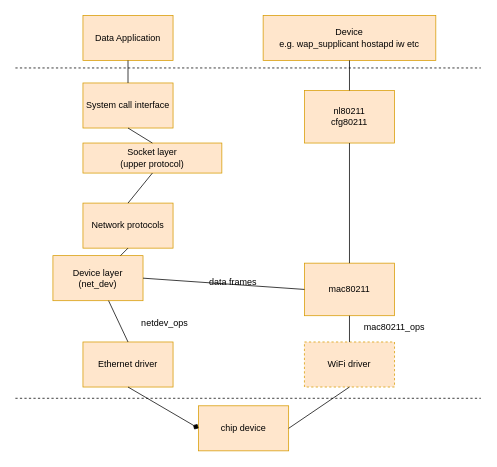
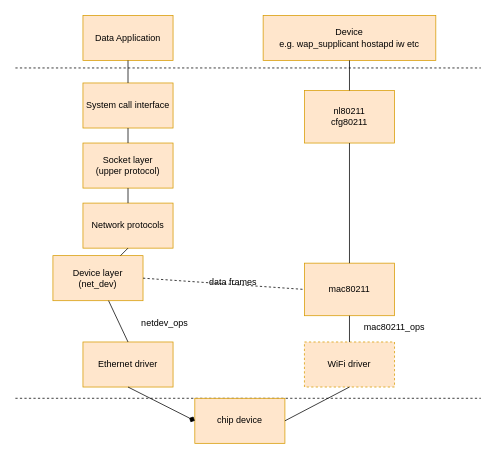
node "Socket layer (upper protocol)": size 139x30 -> 90x45
edge "Device layer (net_dev)" -- "mac80211": style solid -> dashed
node "chip device": moved (243, 428) -> (240, 420)
